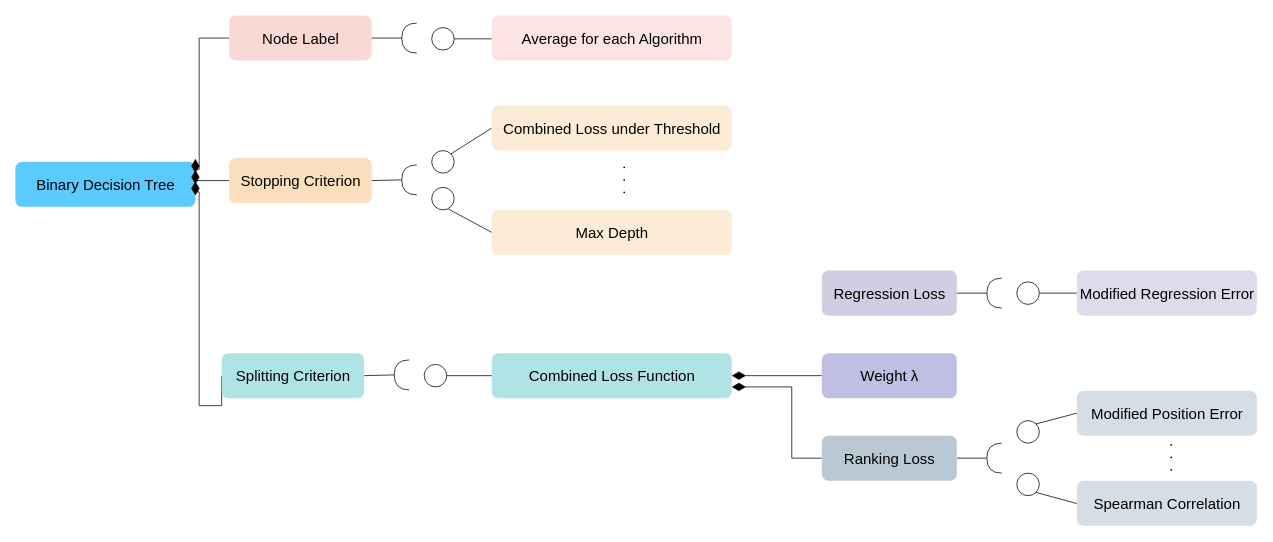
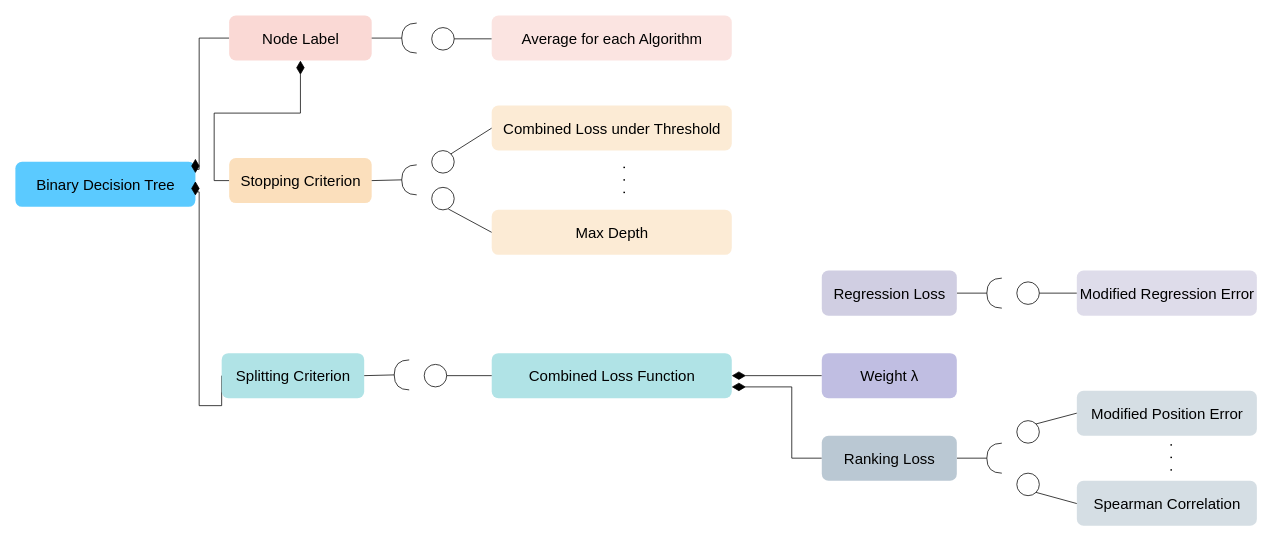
edge "Stopping Criterion" -> "Binary Decision Tree": now "Stopping Criterion" -> "Node Label"
